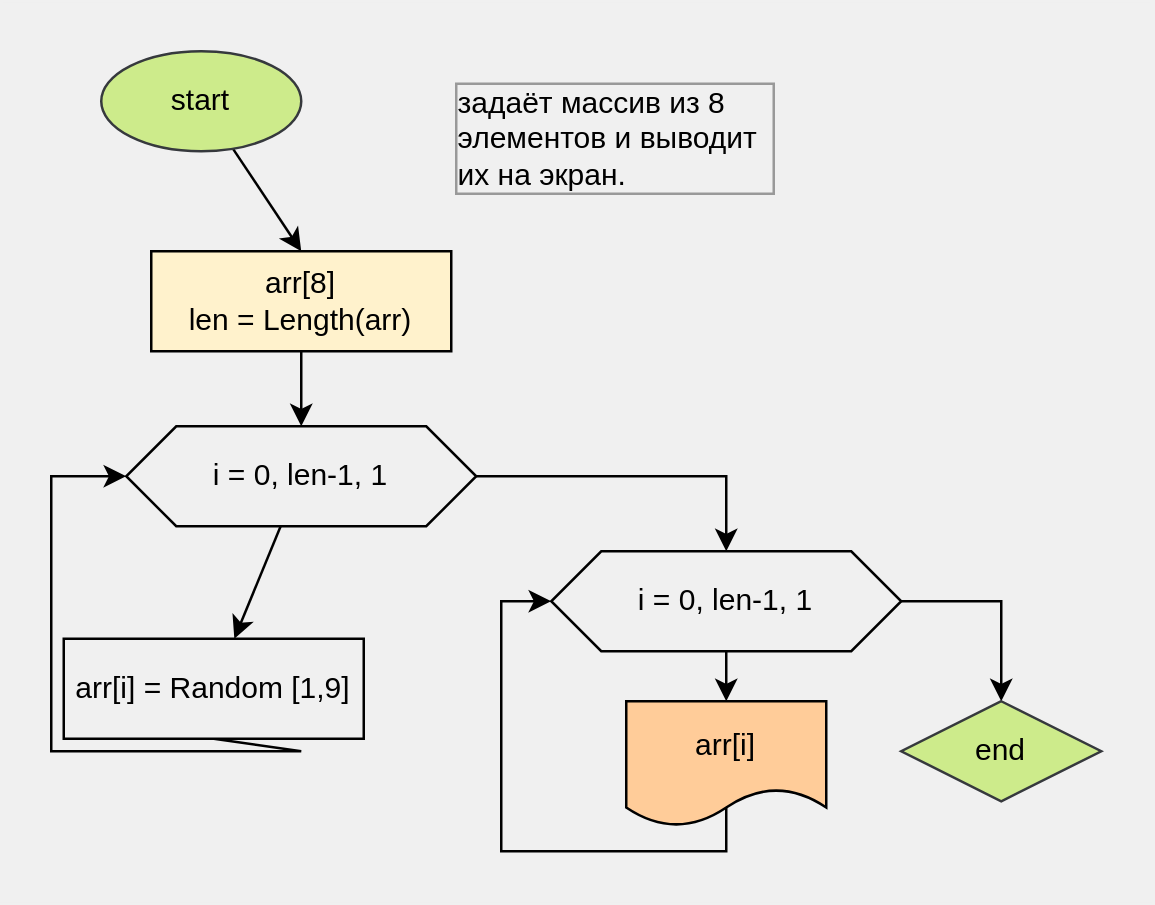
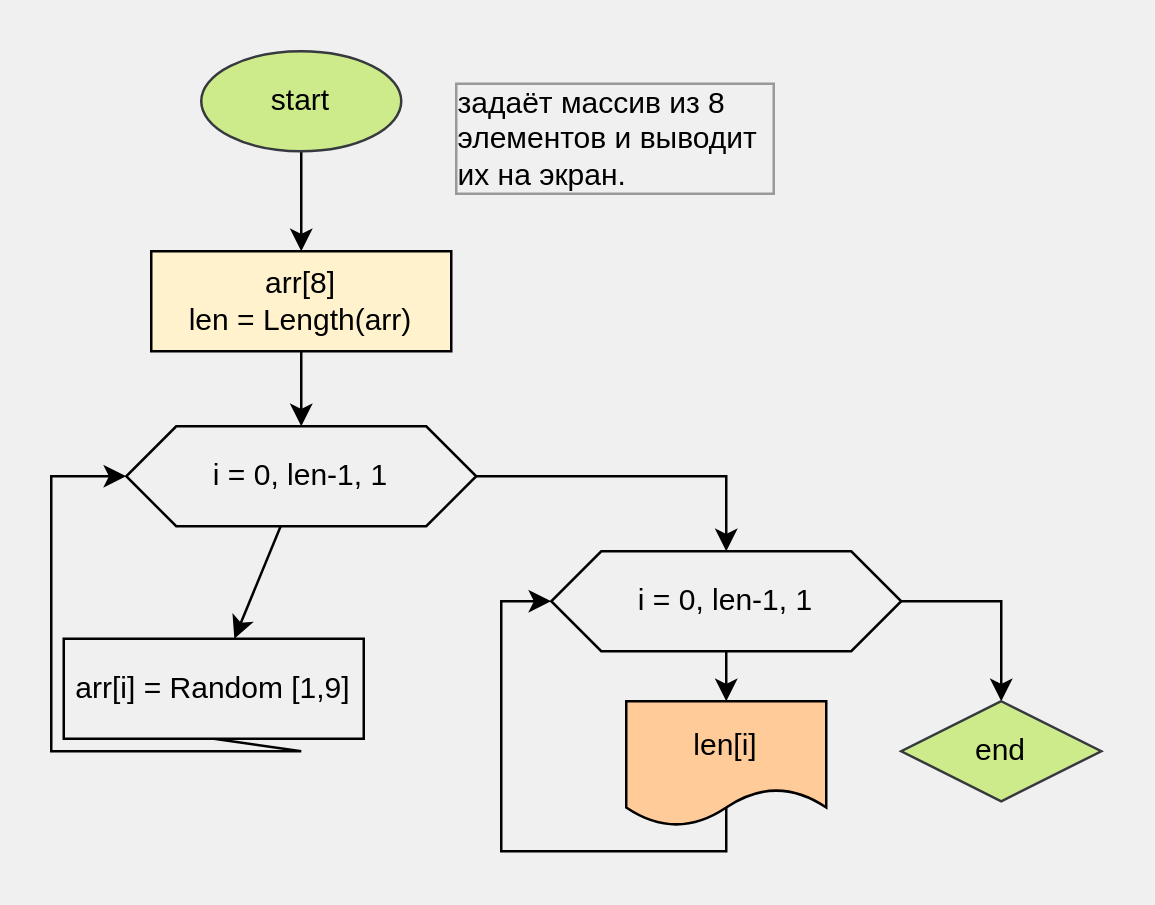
node "start": moved (201, 101) -> (301, 101)
node "arr[i]": label "arr[i]" -> "len[i]"
